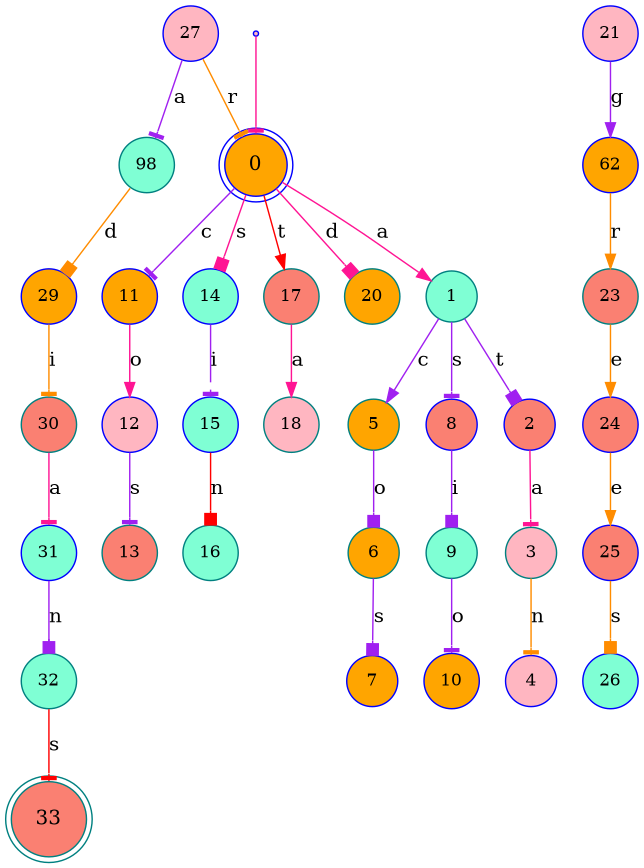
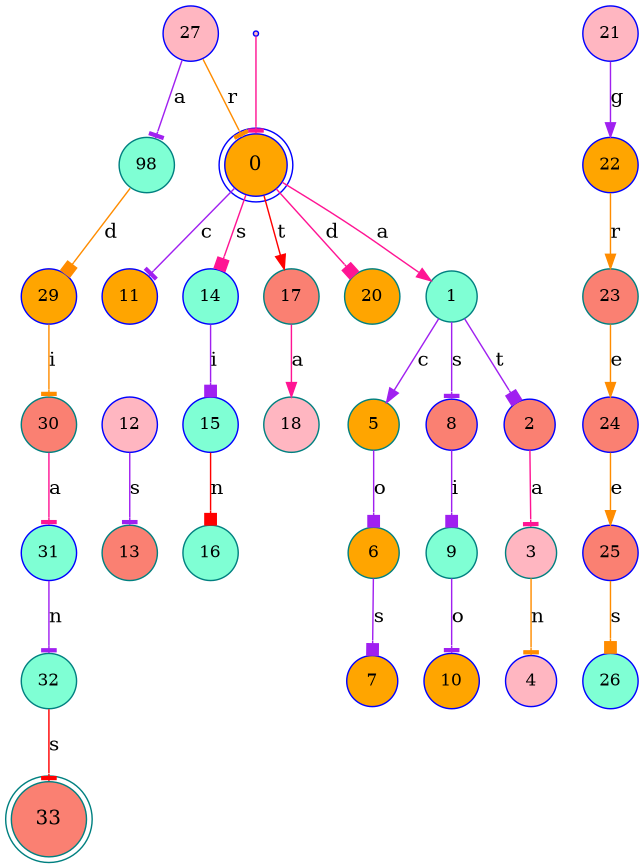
node "62": label "62" -> "22"
edge "11" -> "12": removed, label "o"
edge "14" -> "15": arrowhead tee -> box
edge "31" -> "32": arrowhead box -> tee
